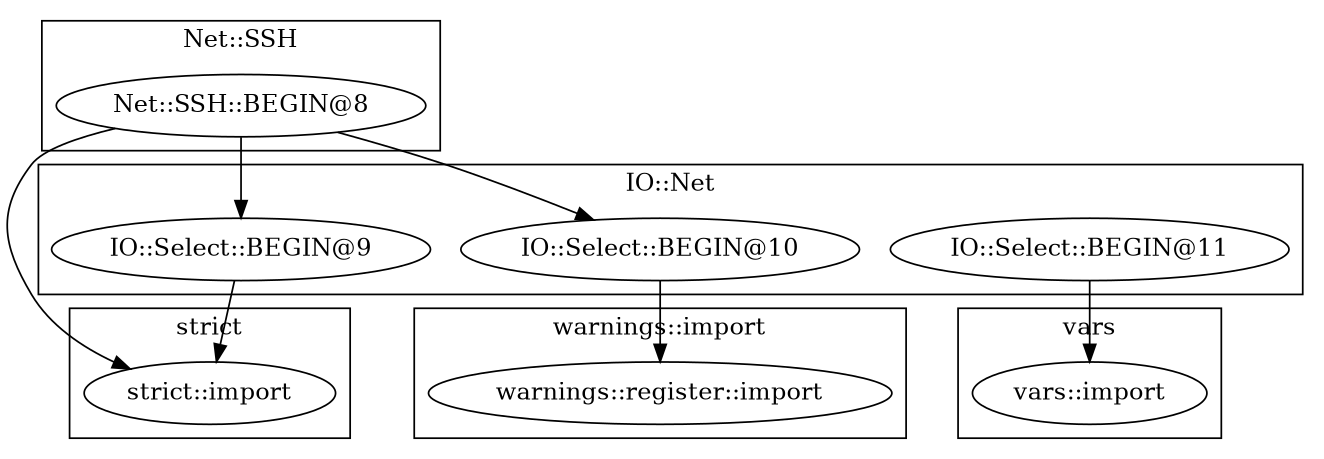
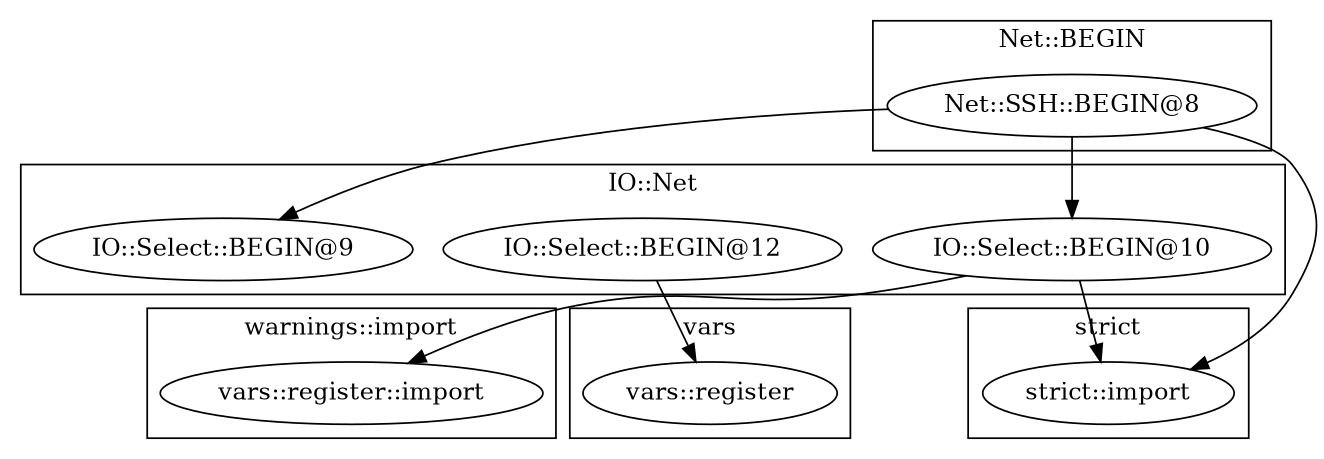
cluster "Net::SSH": label "Net::SSH" -> "Net::BEGIN"
node "IO::Select::BEGIN@11": label "IO::Select::BEGIN@11" -> "IO::Select::BEGIN@12"
edge "IO::Select::BEGIN@9" -> "strict::import": now "IO::Select::BEGIN@10" -> "strict::import"
node "warnings::register::import": label "warnings::register::import" -> "vars::register::import"
node "vars::import": label "vars::import" -> "vars::register"
